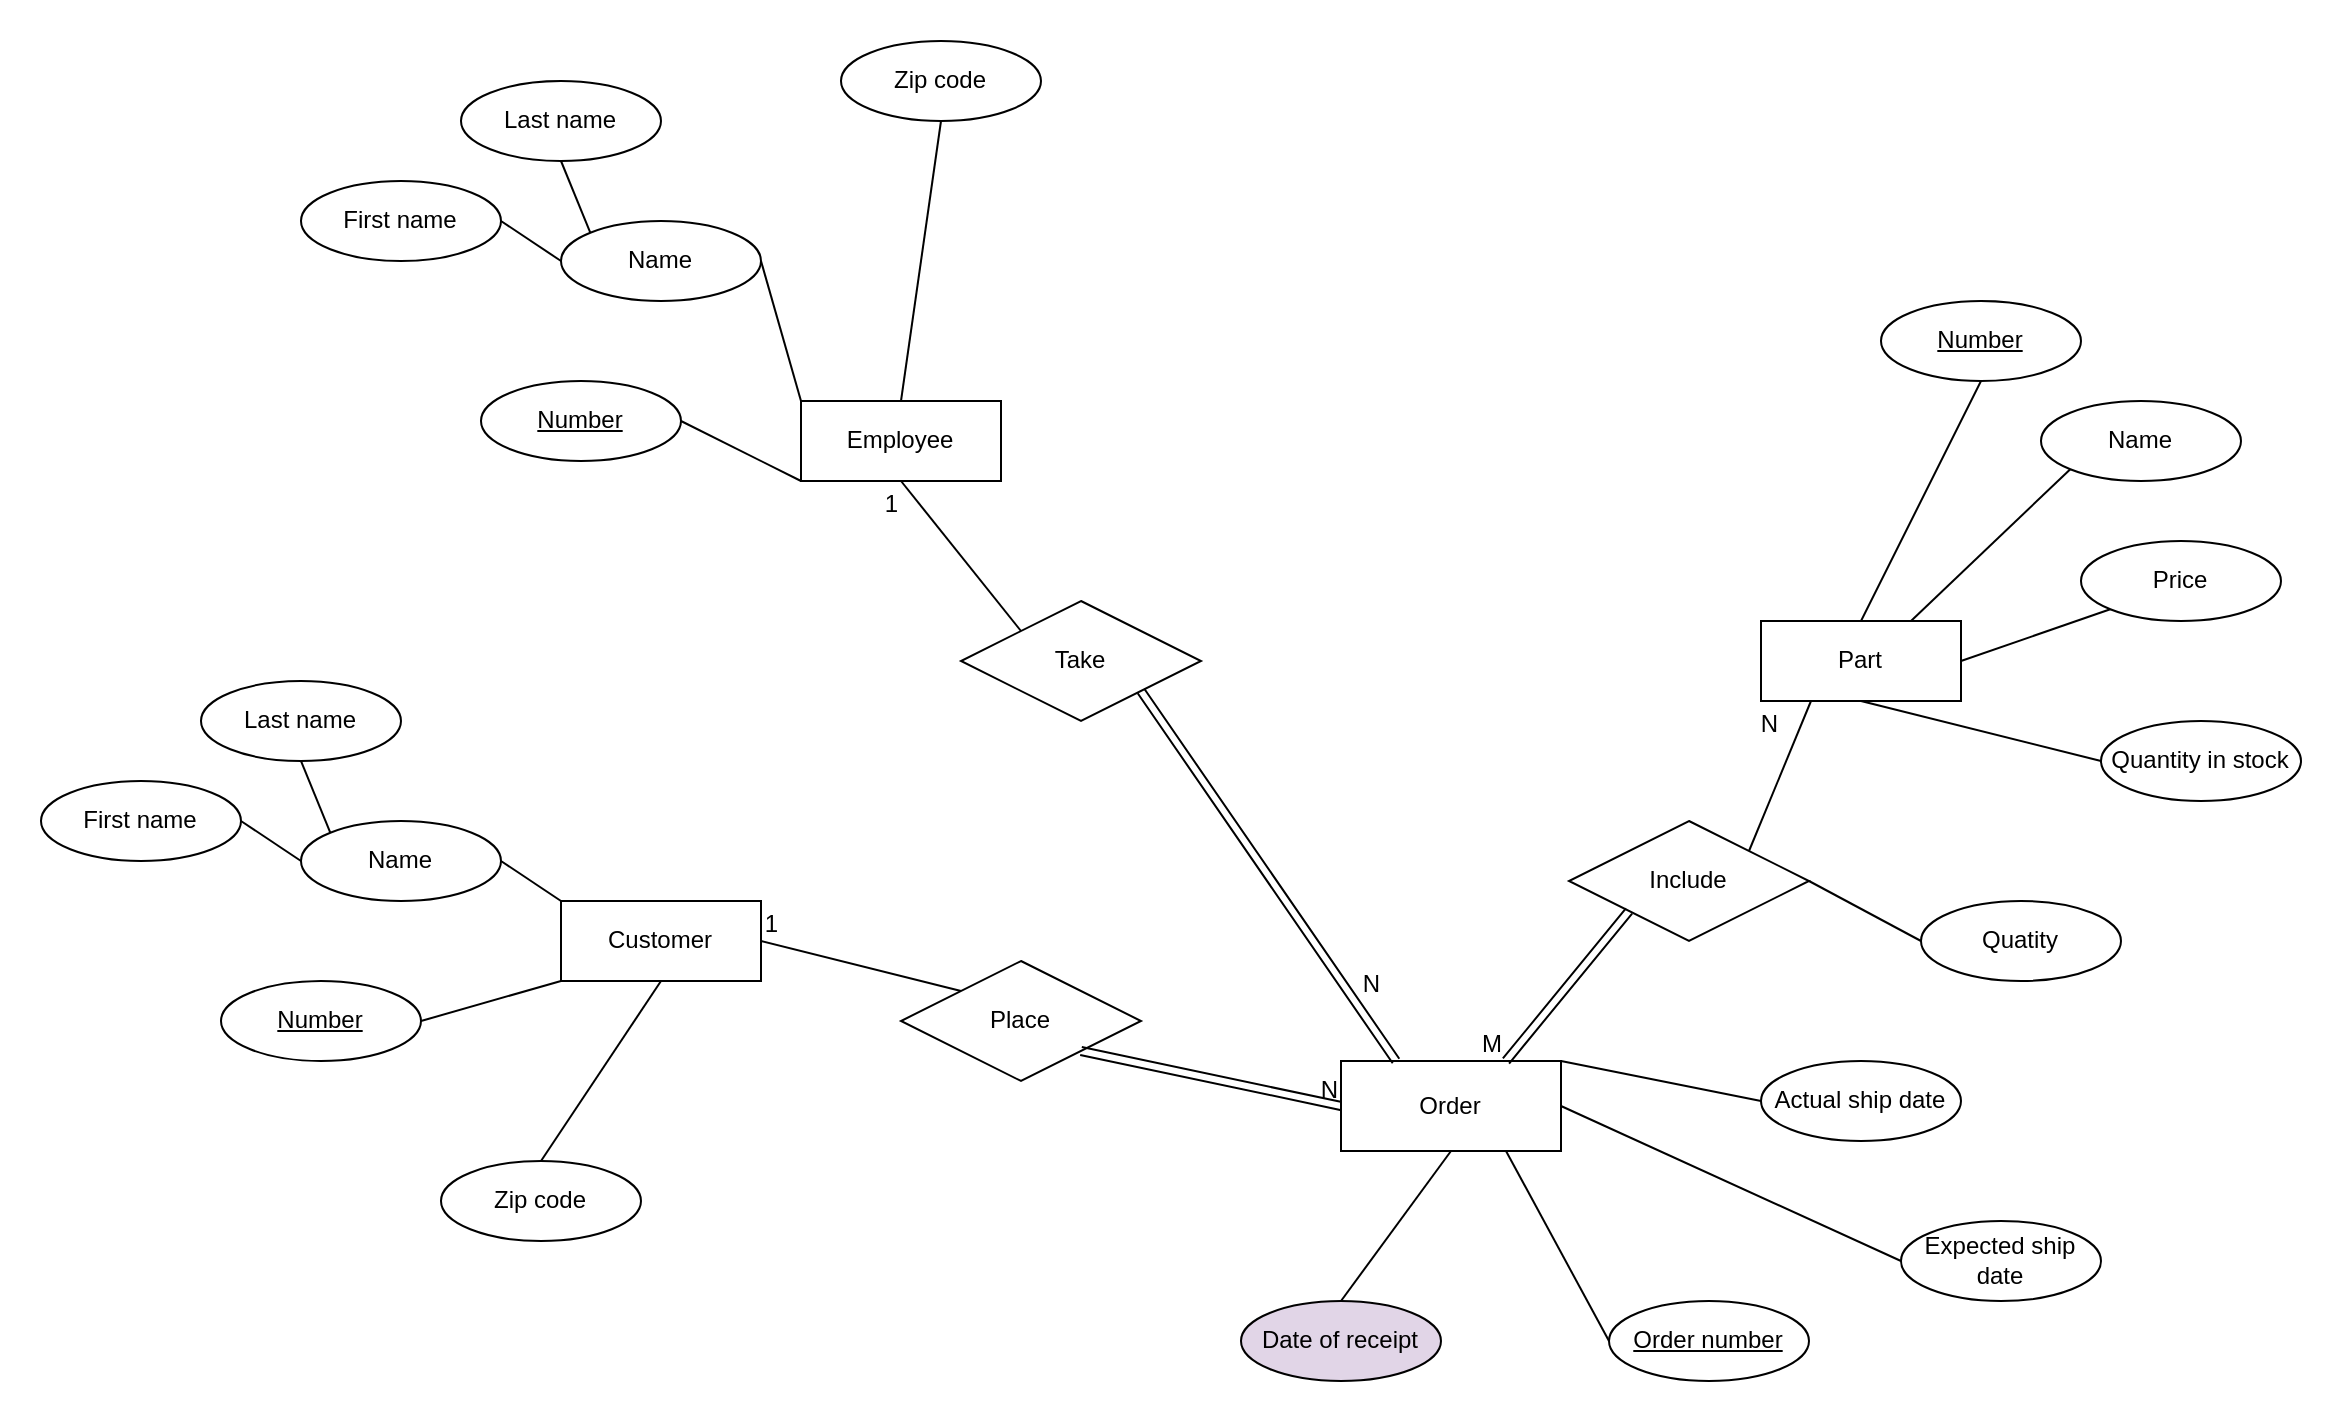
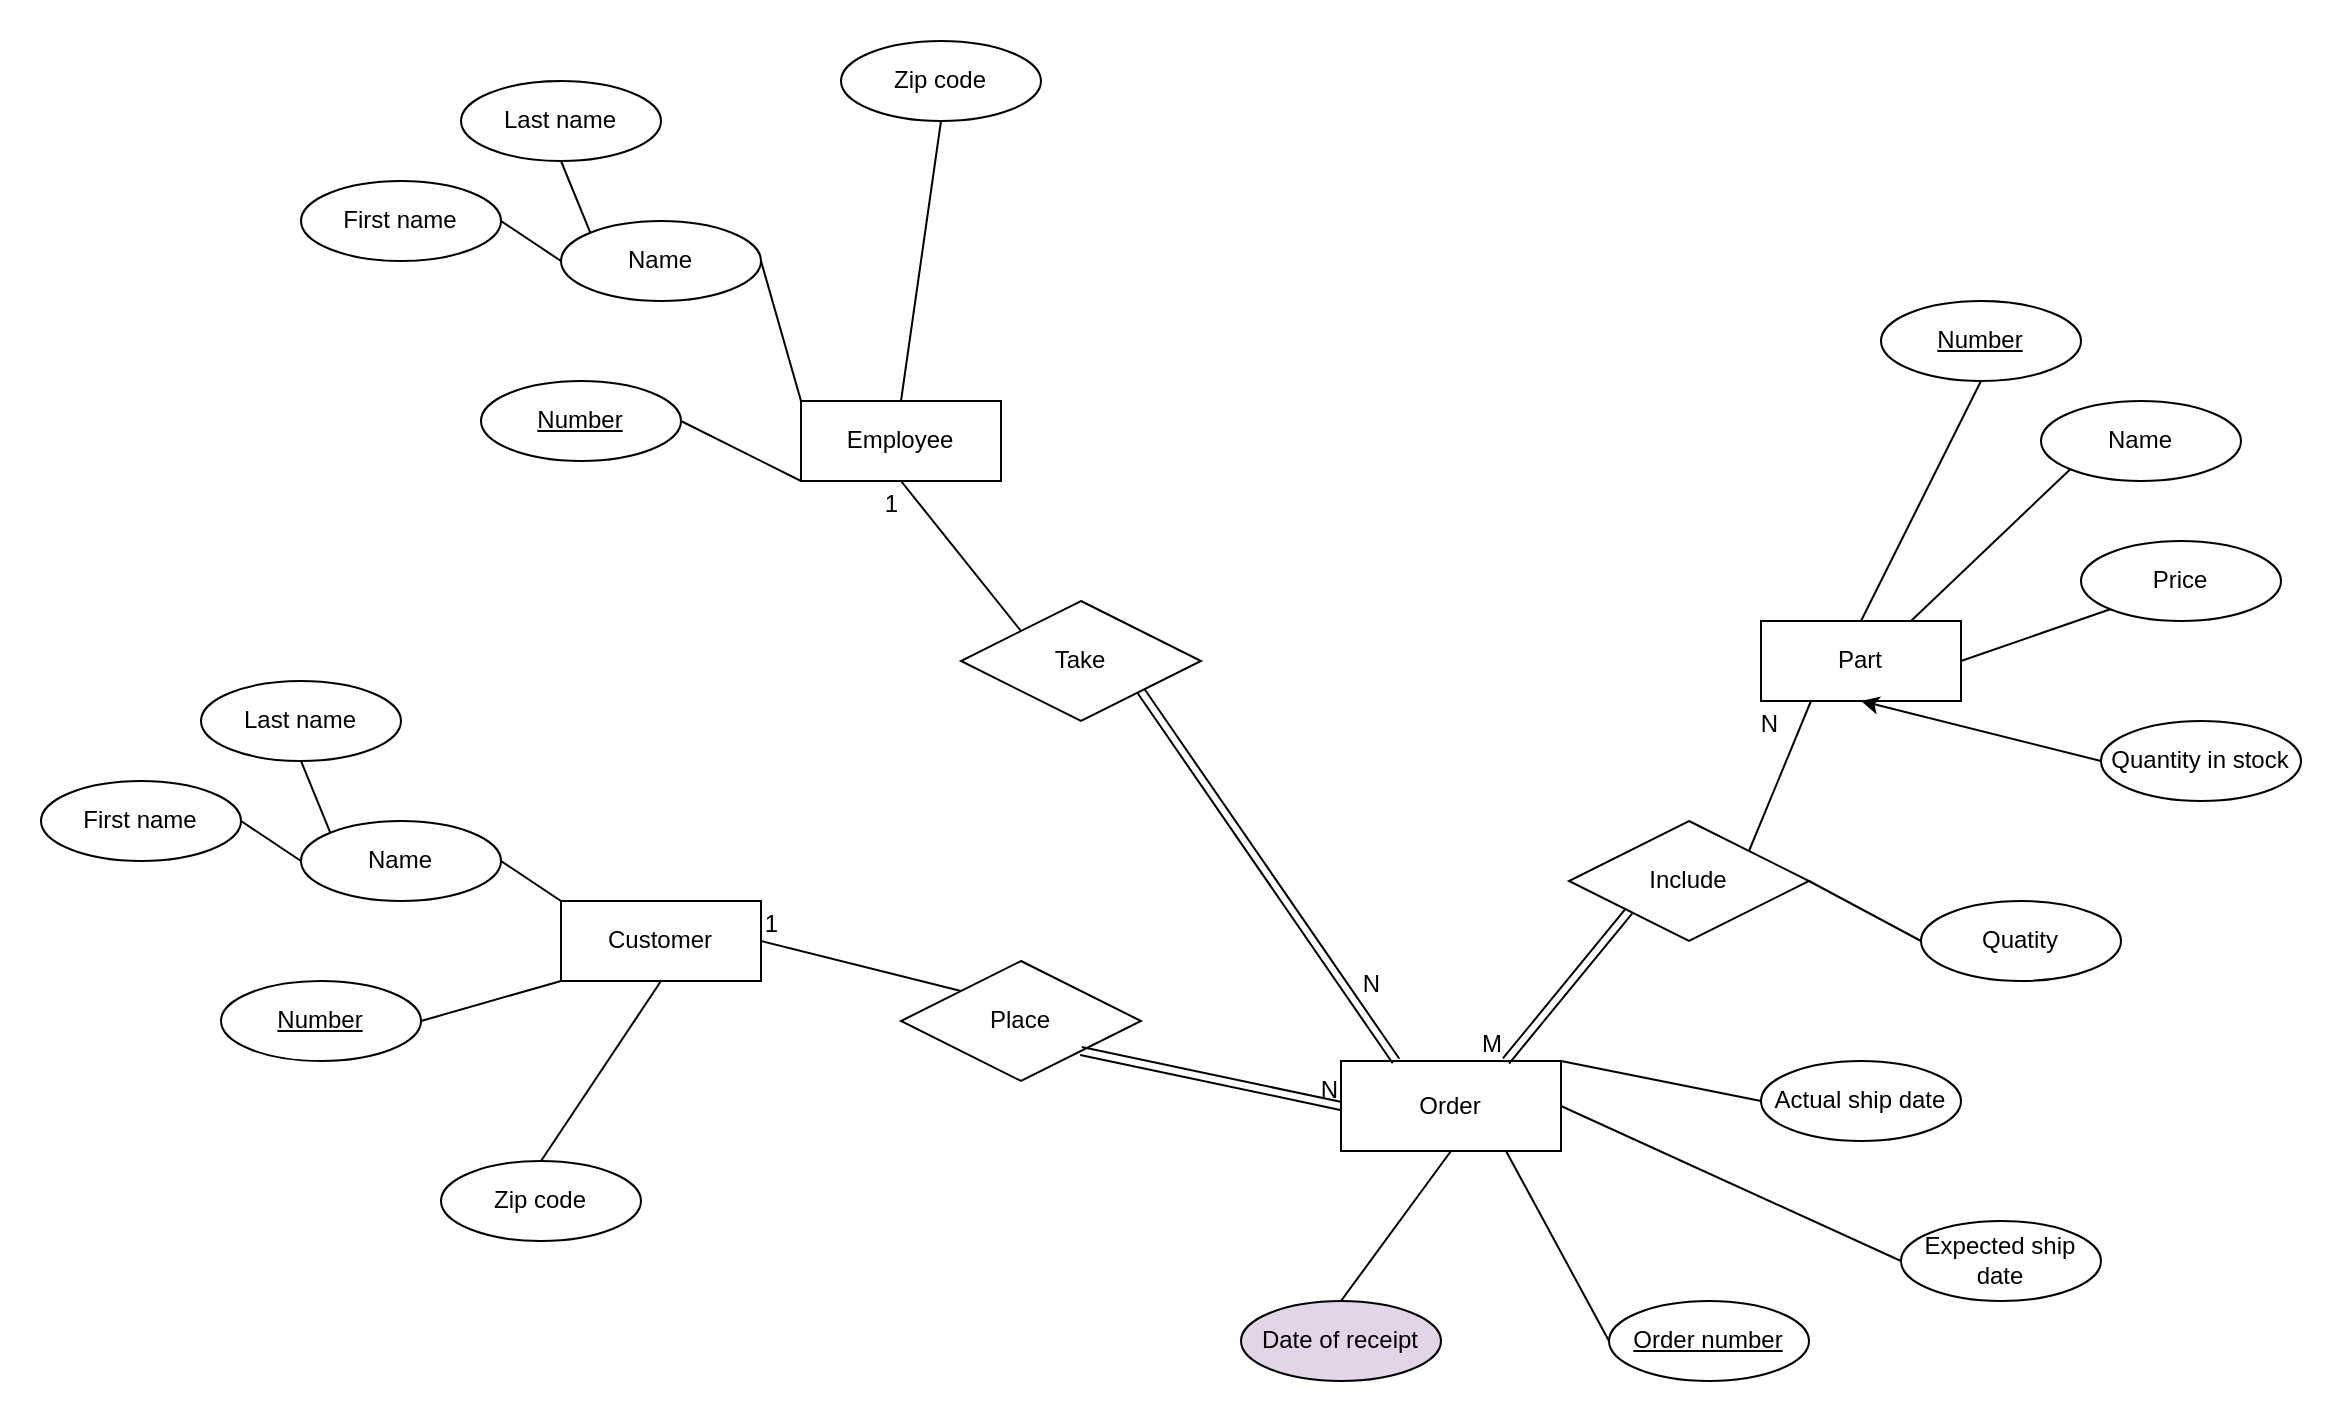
edge "Part" -- "Quantity in stock": arrowhead none -> classic
